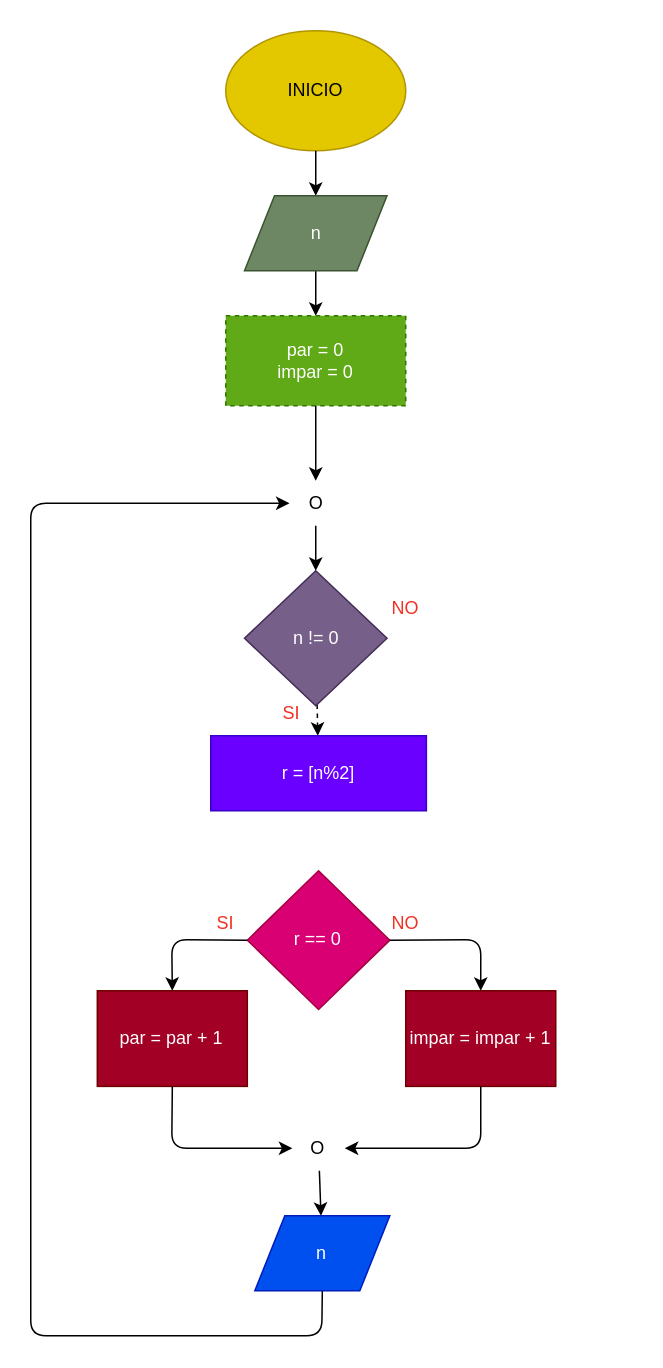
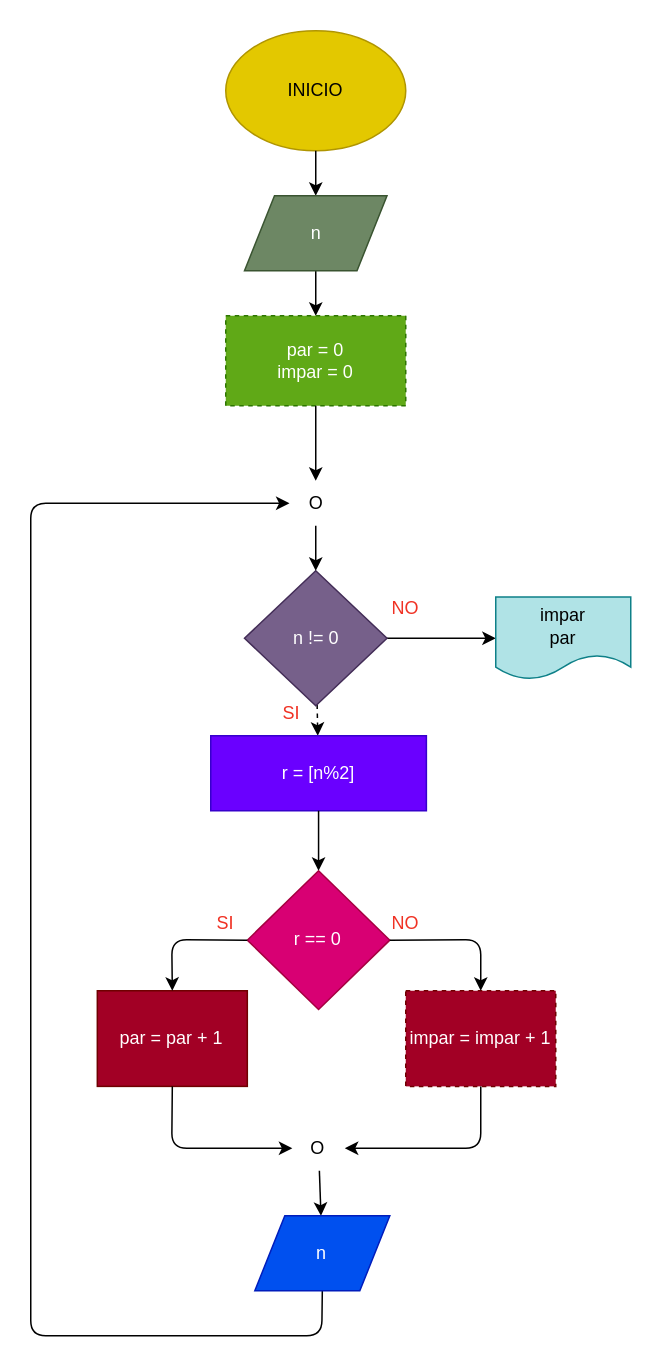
edge "n != 0" -> "impar par": added
node "impar par": added
edge "r = [n%2]" -> "r == 0": added
node "impar = impar + 1": style solid -> dashed
